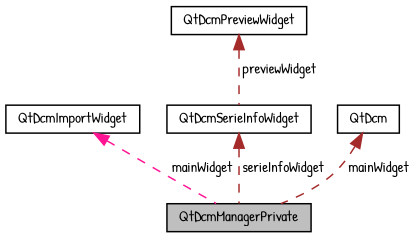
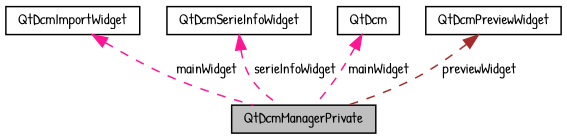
edge "QtDcmSerieInfoWidget" -> "QtDcmPreviewWidget": now "QtDcmManagerPrivate" -> "QtDcmPreviewWidget"
edge "QtDcmManagerPrivate" -> "QtDcmSerieInfoWidget": color brown -> deeppink
edge "QtDcmManagerPrivate" -> "QtDcm": color brown -> deeppink
